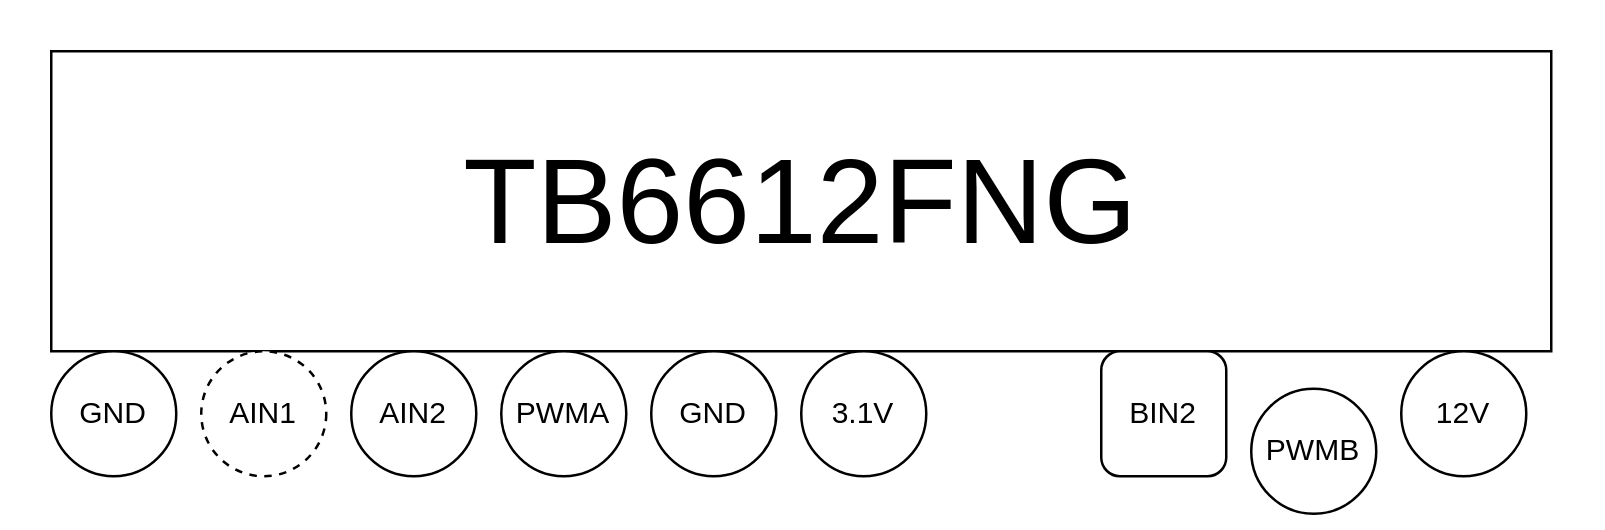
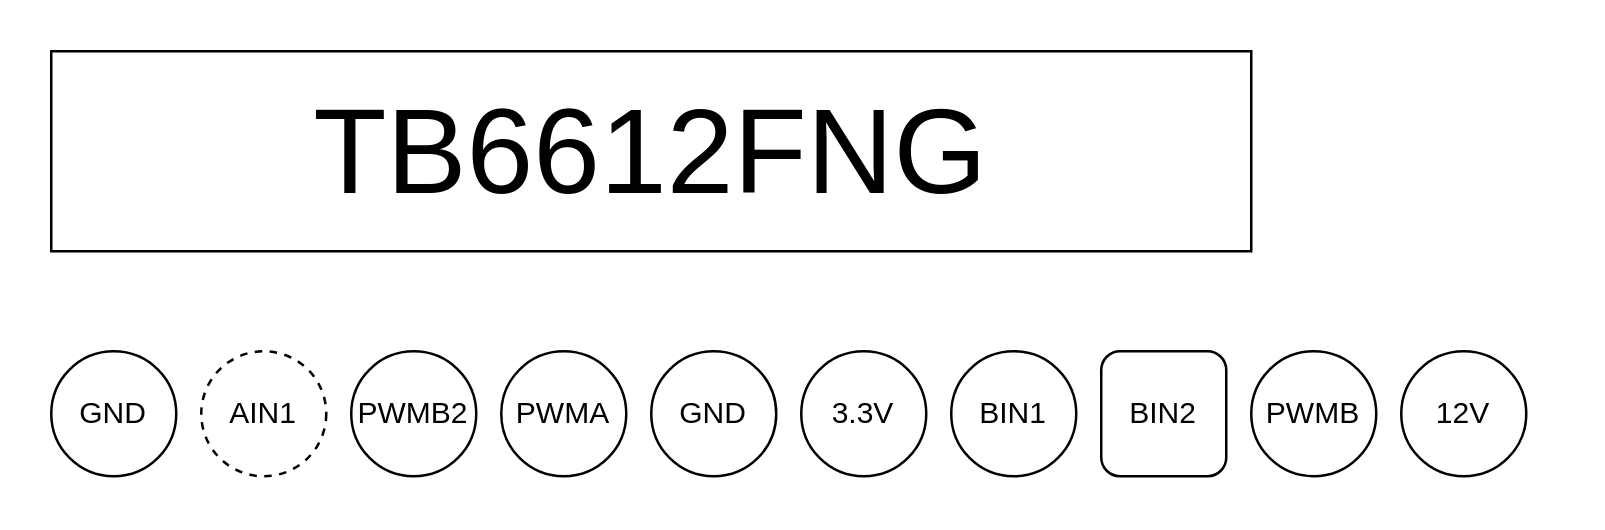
node "TB6612FNG": size 1500x300 -> 1200x200
node "AIN2": label "AIN2" -> "PWMB2"
node "3.1V": label "3.1V" -> "3.3V"
node "BIN1": added
node "PWMB": moved (1314, 451) -> (1314, 414)
